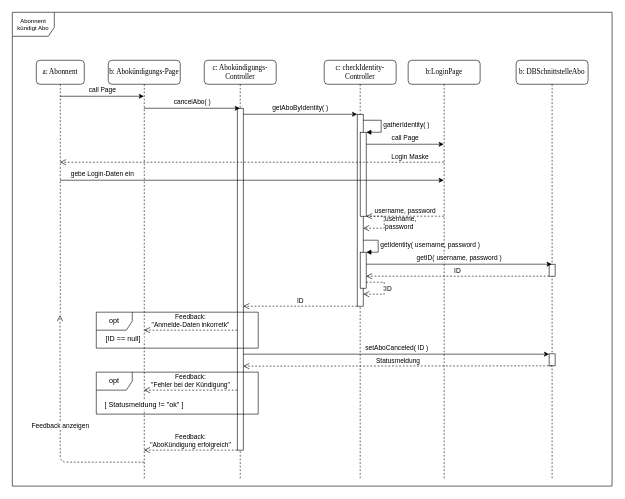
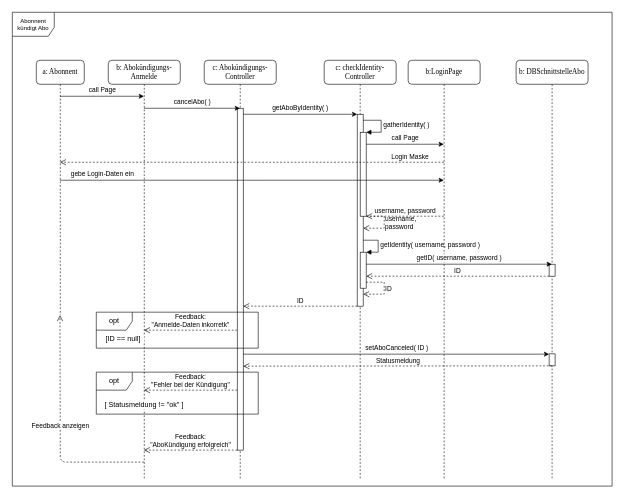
node "b: Abokündigungs-Page": label "b: Abokündigungs-Page" -> "b: Abokündigungs-Anmelde"
